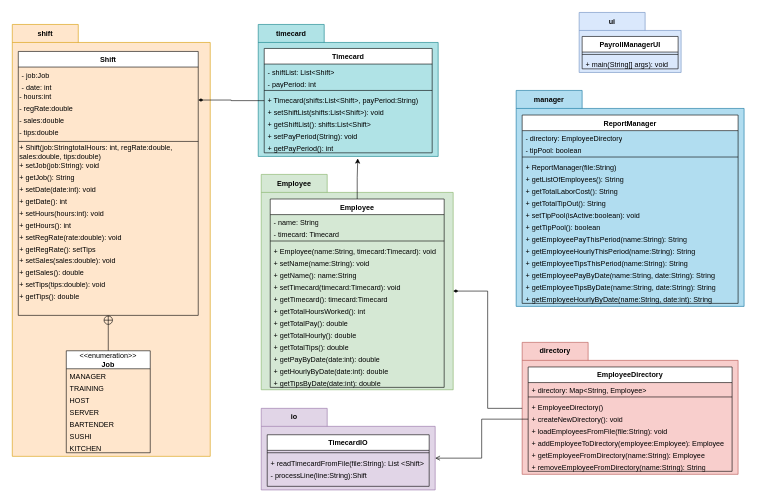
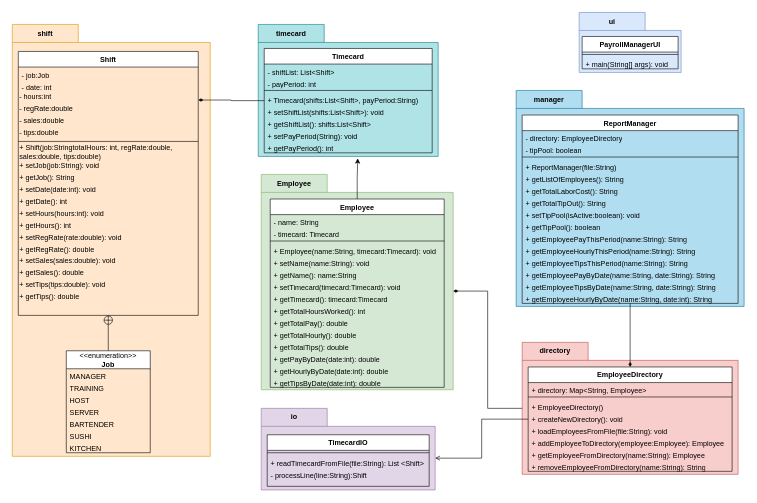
node "+ getRegRate(): setTips": label "+ getRegRate(): setTips" -> "+ getRegRate(): double"
edge "ReportManager" -> "EmployeeDirectory": added
